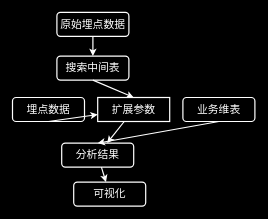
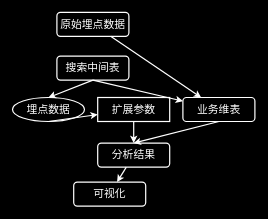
edge "原始埋点数据" -> "搜索中间表": now "原始埋点数据" -> "业务维表"
edge "搜索中间表" -> "埋点数据": added
edge "搜索中间表" -> "扩展参数": now "搜索中间表" -> "业务维表"
node "埋点数据": shape rounded rectangle -> ellipse
node "分析结果": moved (98, 155) -> (134, 155)
